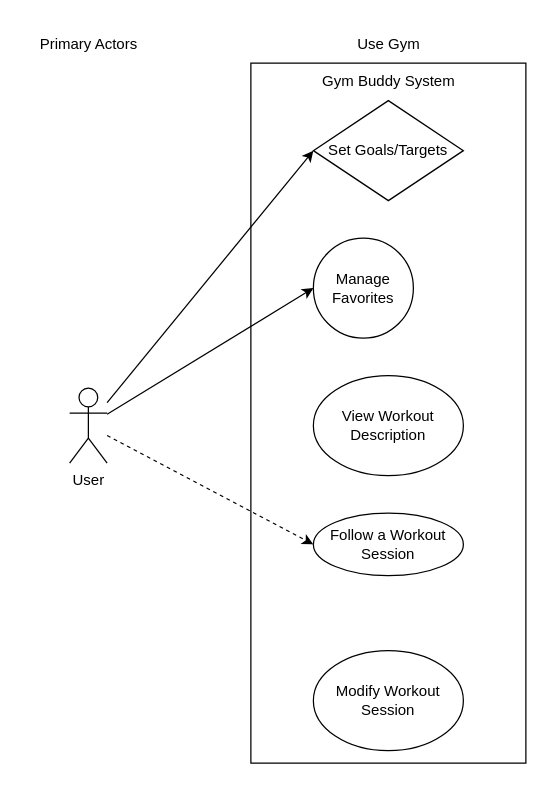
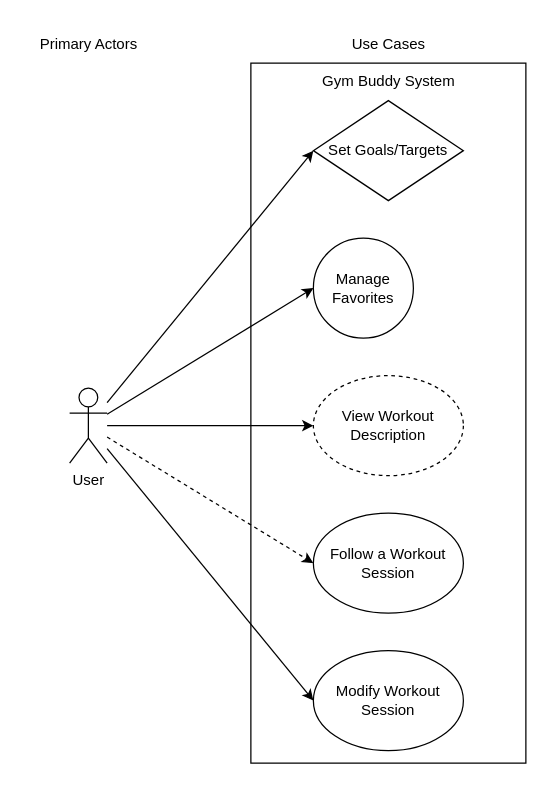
node "Use Gym": label "Use Gym" -> "Use Cases"
edge "User" -> "View Workout Description": added
node "View Workout Description": style solid -> dashed
node "Follow a Workout Session": size 150x63 -> 150x100
edge "User" -> "Modify Workout Session": added
